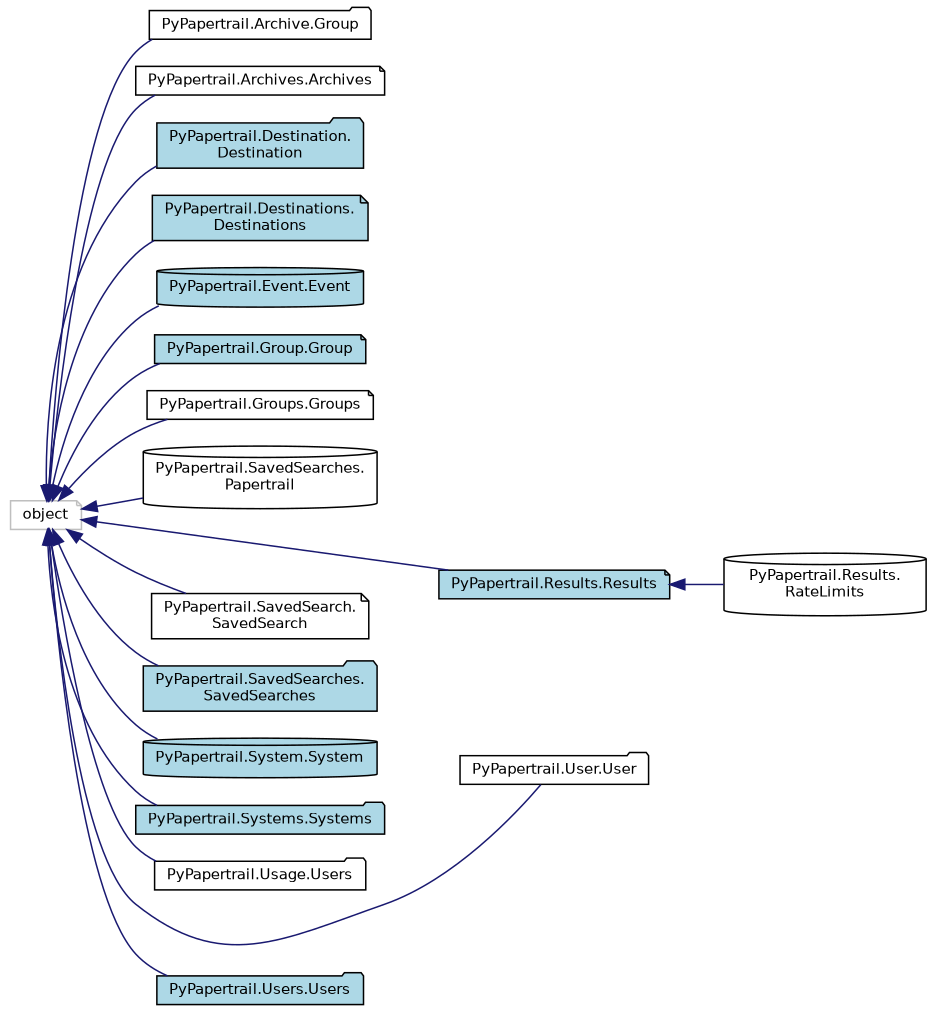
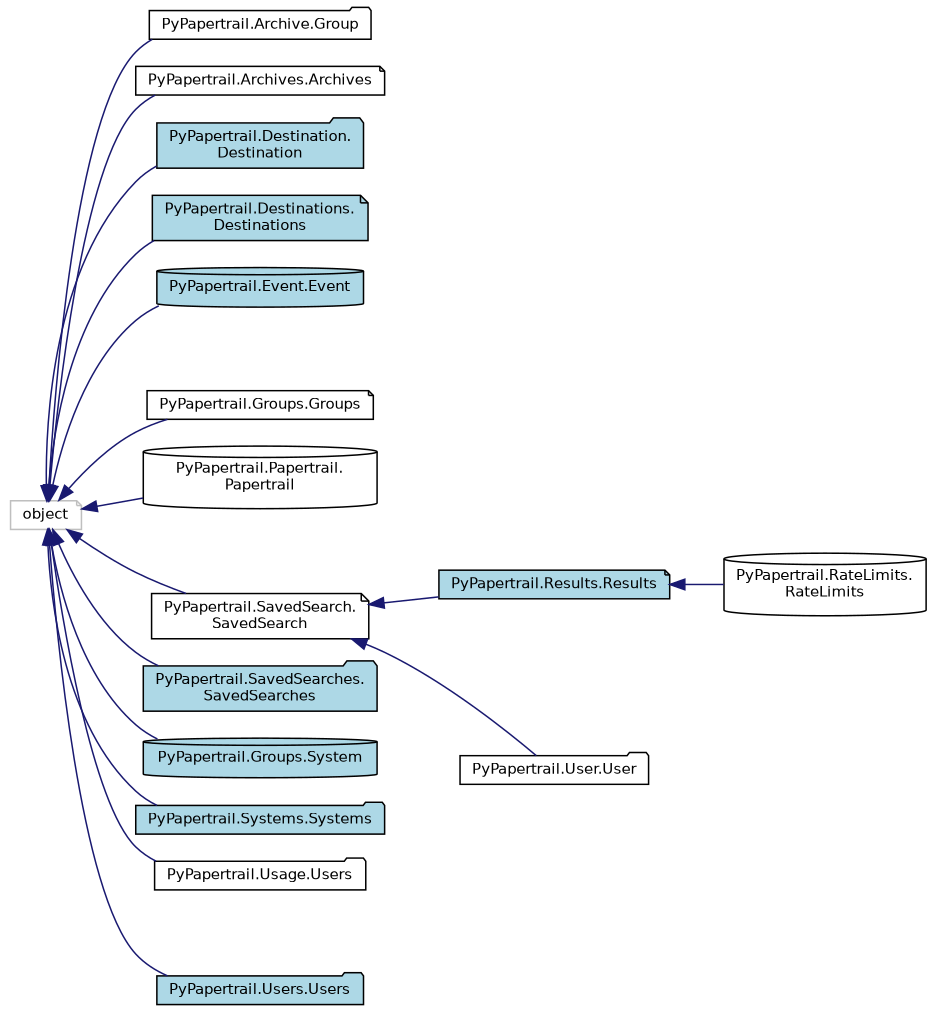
node "PyPapertrail.Group.Group": removed
node "PyPapertrail.SavedSearches. Papertrail": label "PyPapertrail.SavedSearches. Papertrail" -> "PyPapertrail.Papertrail. Papertrail"
edge "PyPapertrail.Results.Results" -> "object": now "PyPapertrail.Results.Results" -> "PyPapertrail.SavedSearch. SavedSearch"
node "PyPapertrail.Results. RateLimits": label "PyPapertrail.Results. RateLimits" -> "PyPapertrail.RateLimits. RateLimits"
node "PyPapertrail.System.System": label "PyPapertrail.System.System" -> "PyPapertrail.Groups.System"
edge "PyPapertrail.User.User" -> "object": now "PyPapertrail.User.User" -> "PyPapertrail.SavedSearch. SavedSearch"
